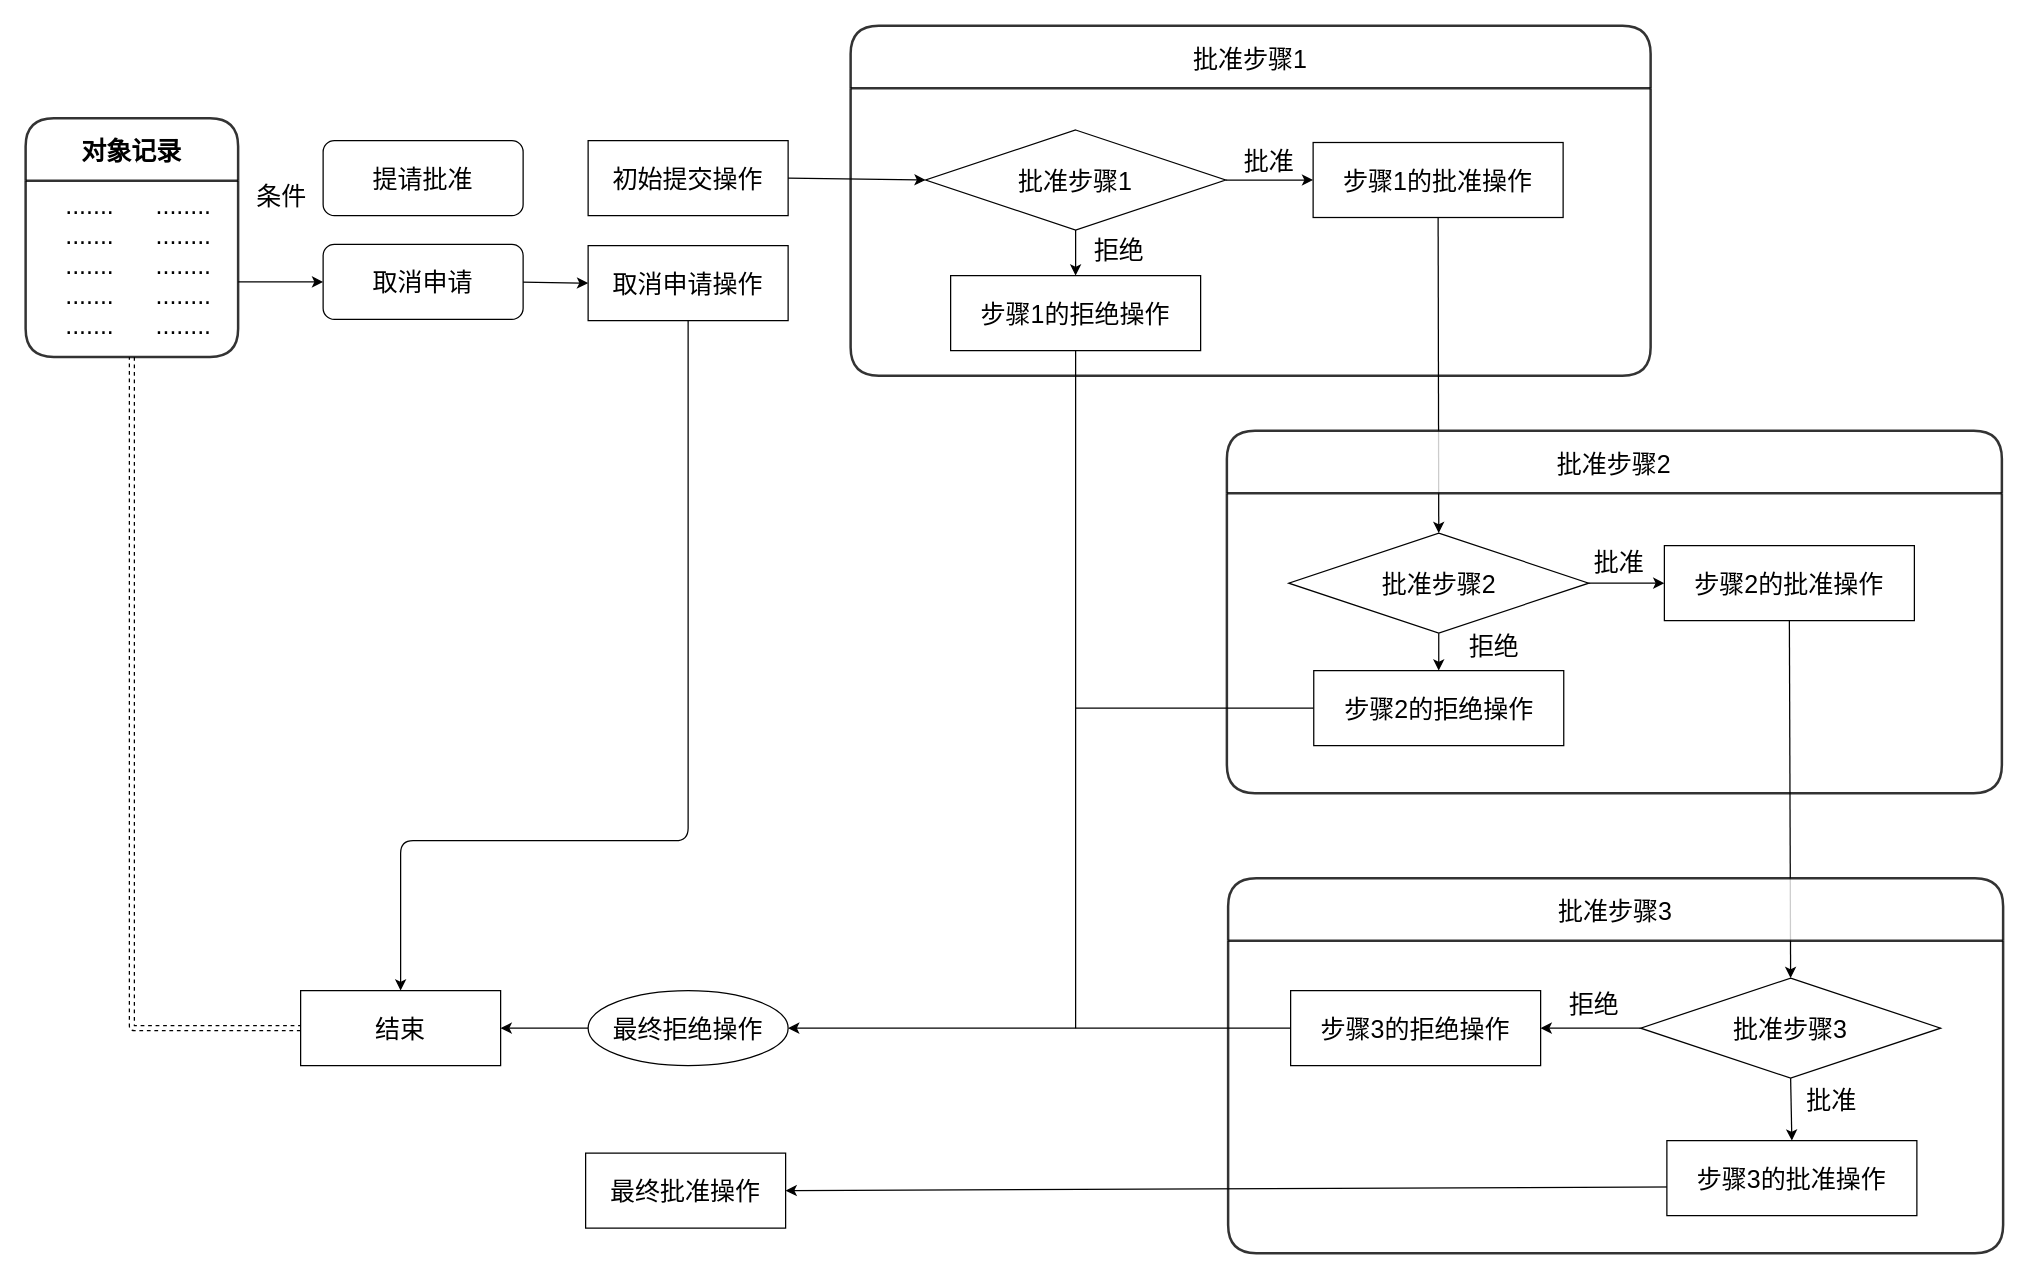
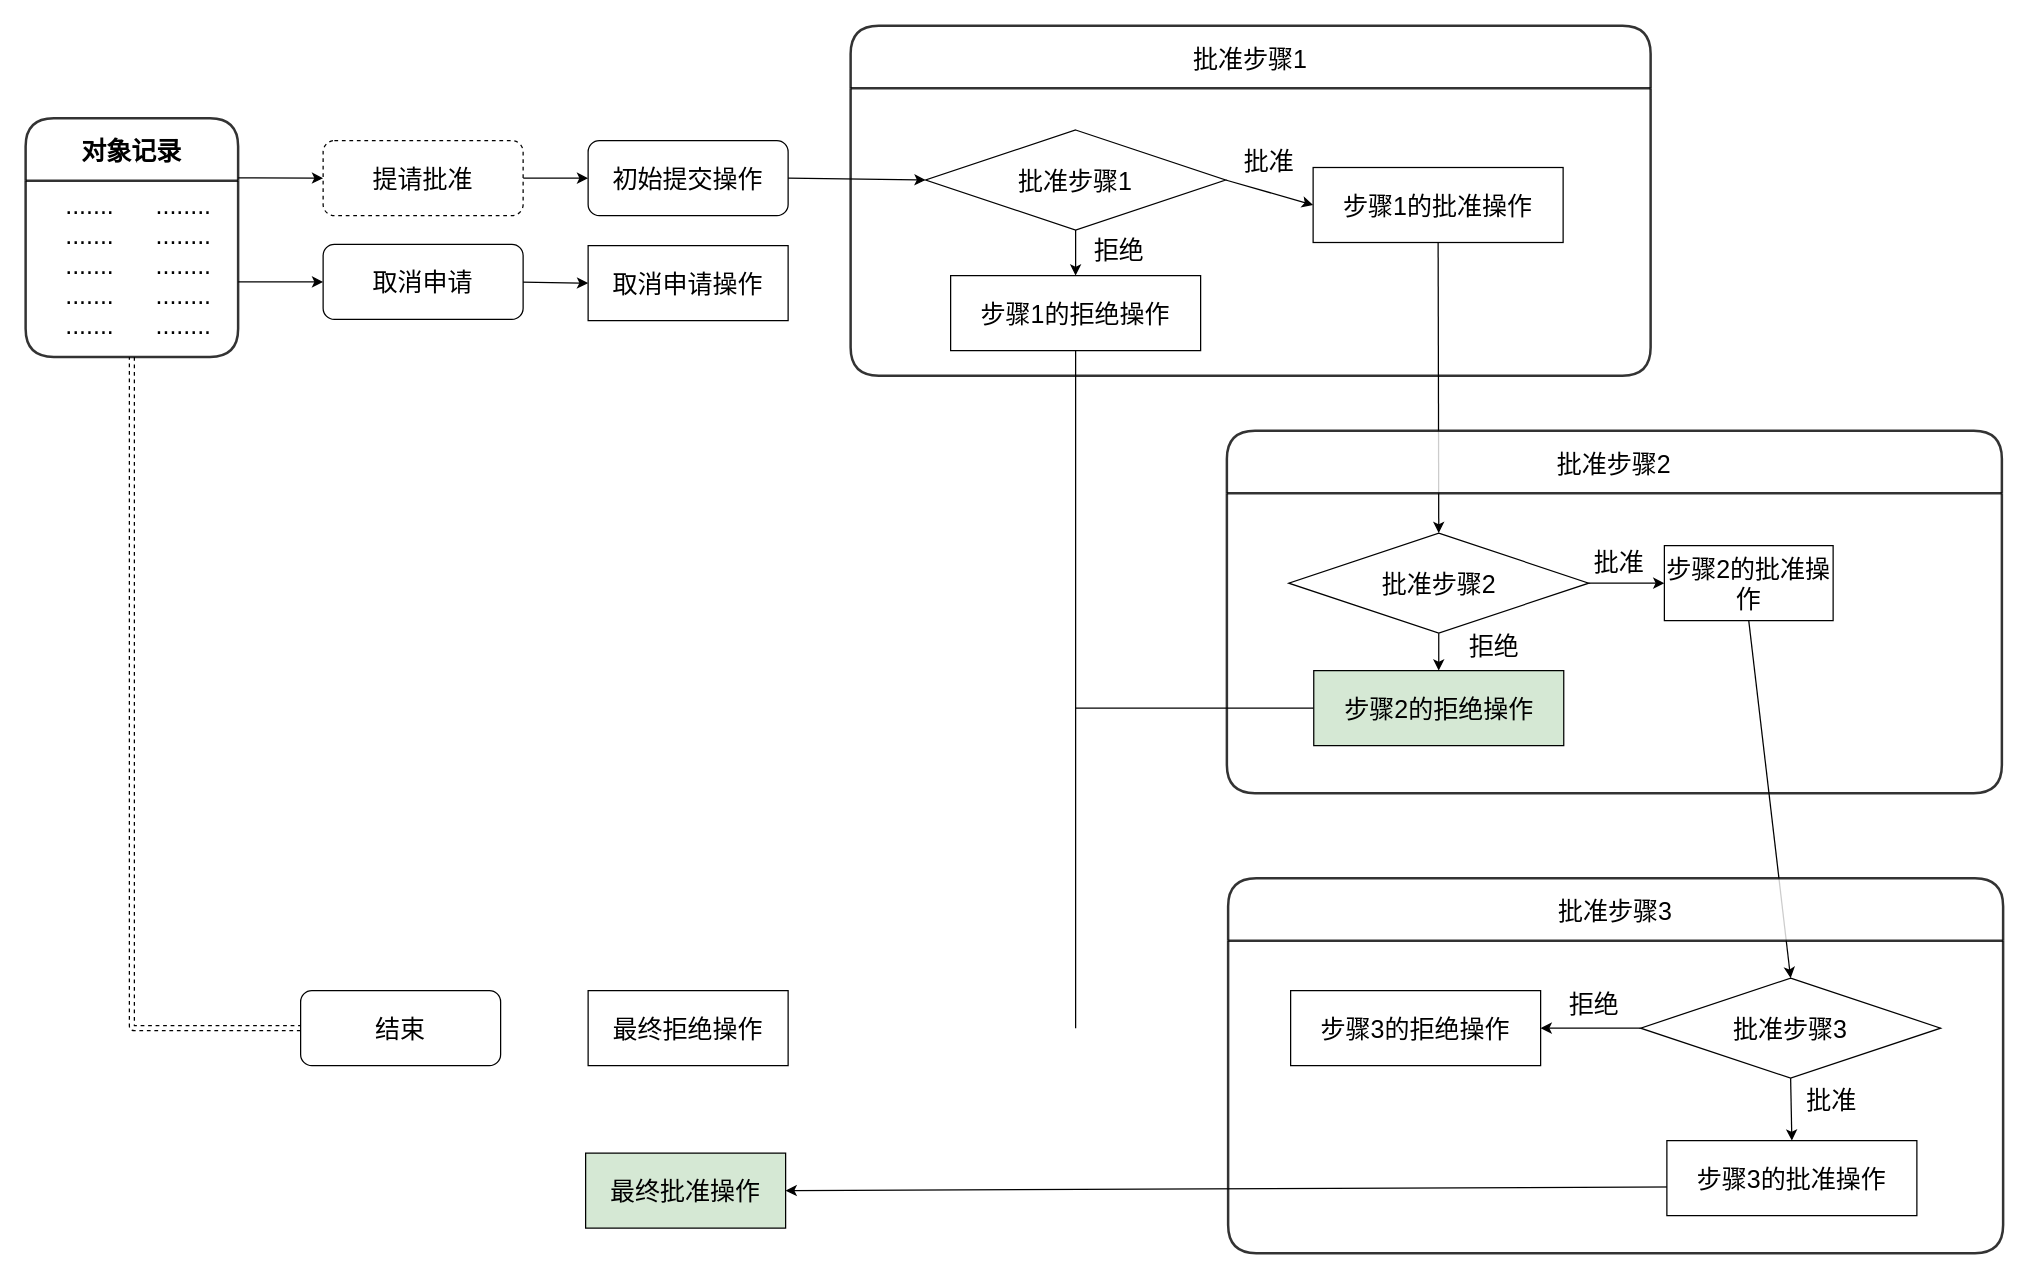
edge "对象记录" -> "提请批准": added
node "提请批准": style solid -> dashed
edge "提请批准" -> "初始提交操作": added
node "初始提交操作": shape rectangle -> rounded rectangle
node "步骤1的批准操作": moved (1438, 180) -> (1438, 205)
node "条件": removed
node "步骤2的批准操作": size 250x75 -> 169x75
node "步骤2的拒绝操作": fillcolor #ffffff -> #d5e8d4
edge "取消申请操作" -> "结束": removed
node "结束": shape rectangle -> rounded rectangle
edge "最终拒绝操作" -> "结束": removed
node "最终拒绝操作": shape ellipse -> rectangle
edge "步骤3的拒绝操作" -> "最终拒绝操作": removed
node "最终批准操作": fillcolor #ffffff -> #d5e8d4
